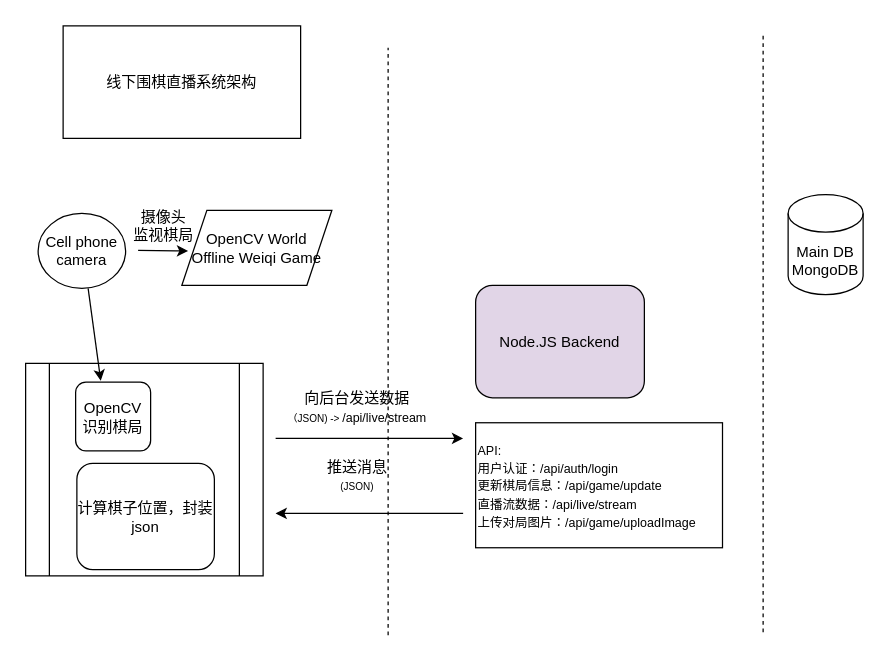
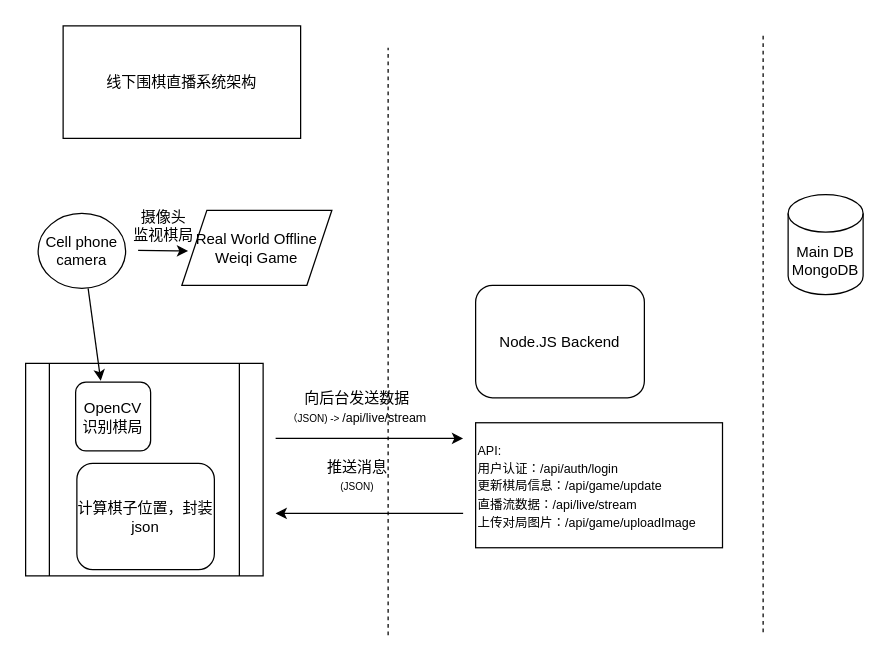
node "OpenCV World Offline Weiqi Game": label "OpenCV World Offline Weiqi Game" -> "Real World Offline Weiqi Game"
node "Node.JS Backend": fillcolor #e1d5e7 -> #ffffff
